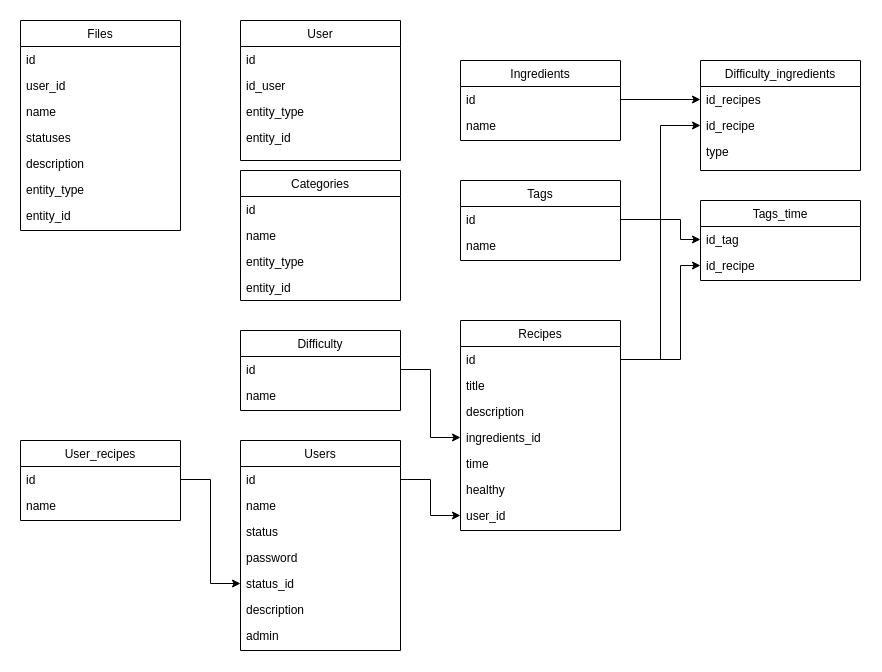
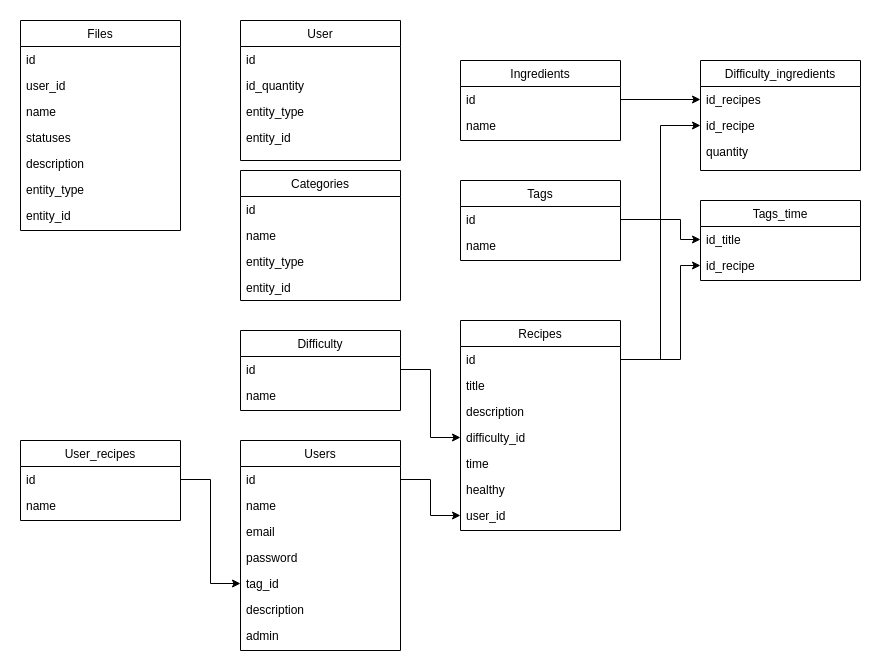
node "id_user": label "id_user" -> "id_quantity"
node "type": label "type" -> "quantity"
node "id_tag": label "id_tag" -> "id_title"
node "ingredients_id": label "ingredients_id" -> "difficulty_id"
node "status": label "status" -> "email"
node "status_id": label "status_id" -> "tag_id"
